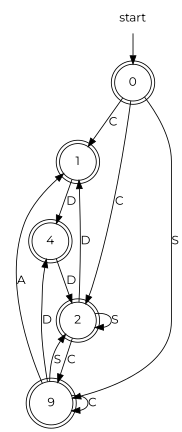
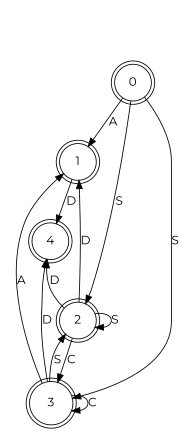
node "start": removed
edge "0" -> "1": label "C" -> "A"
edge "0" -> "2": label "C" -> "S"
edge "4" -> "2": reversed
node "9": label "9" -> "3"
